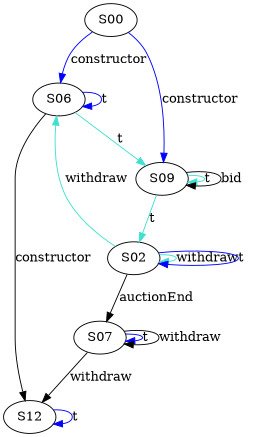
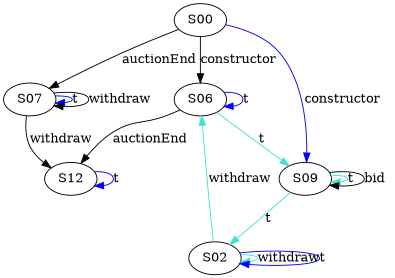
edge "S00" -> "S06": color blue -> black
edge "S06" -> "S12": label "constructor" -> "auctionEnd"
edge "S02" -> "S07": now "S00" -> "S07"
